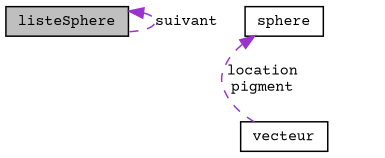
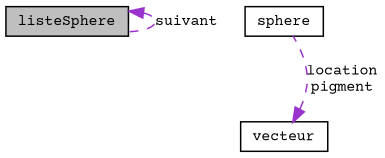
edge "vecteur" -> "sphere": reversed
